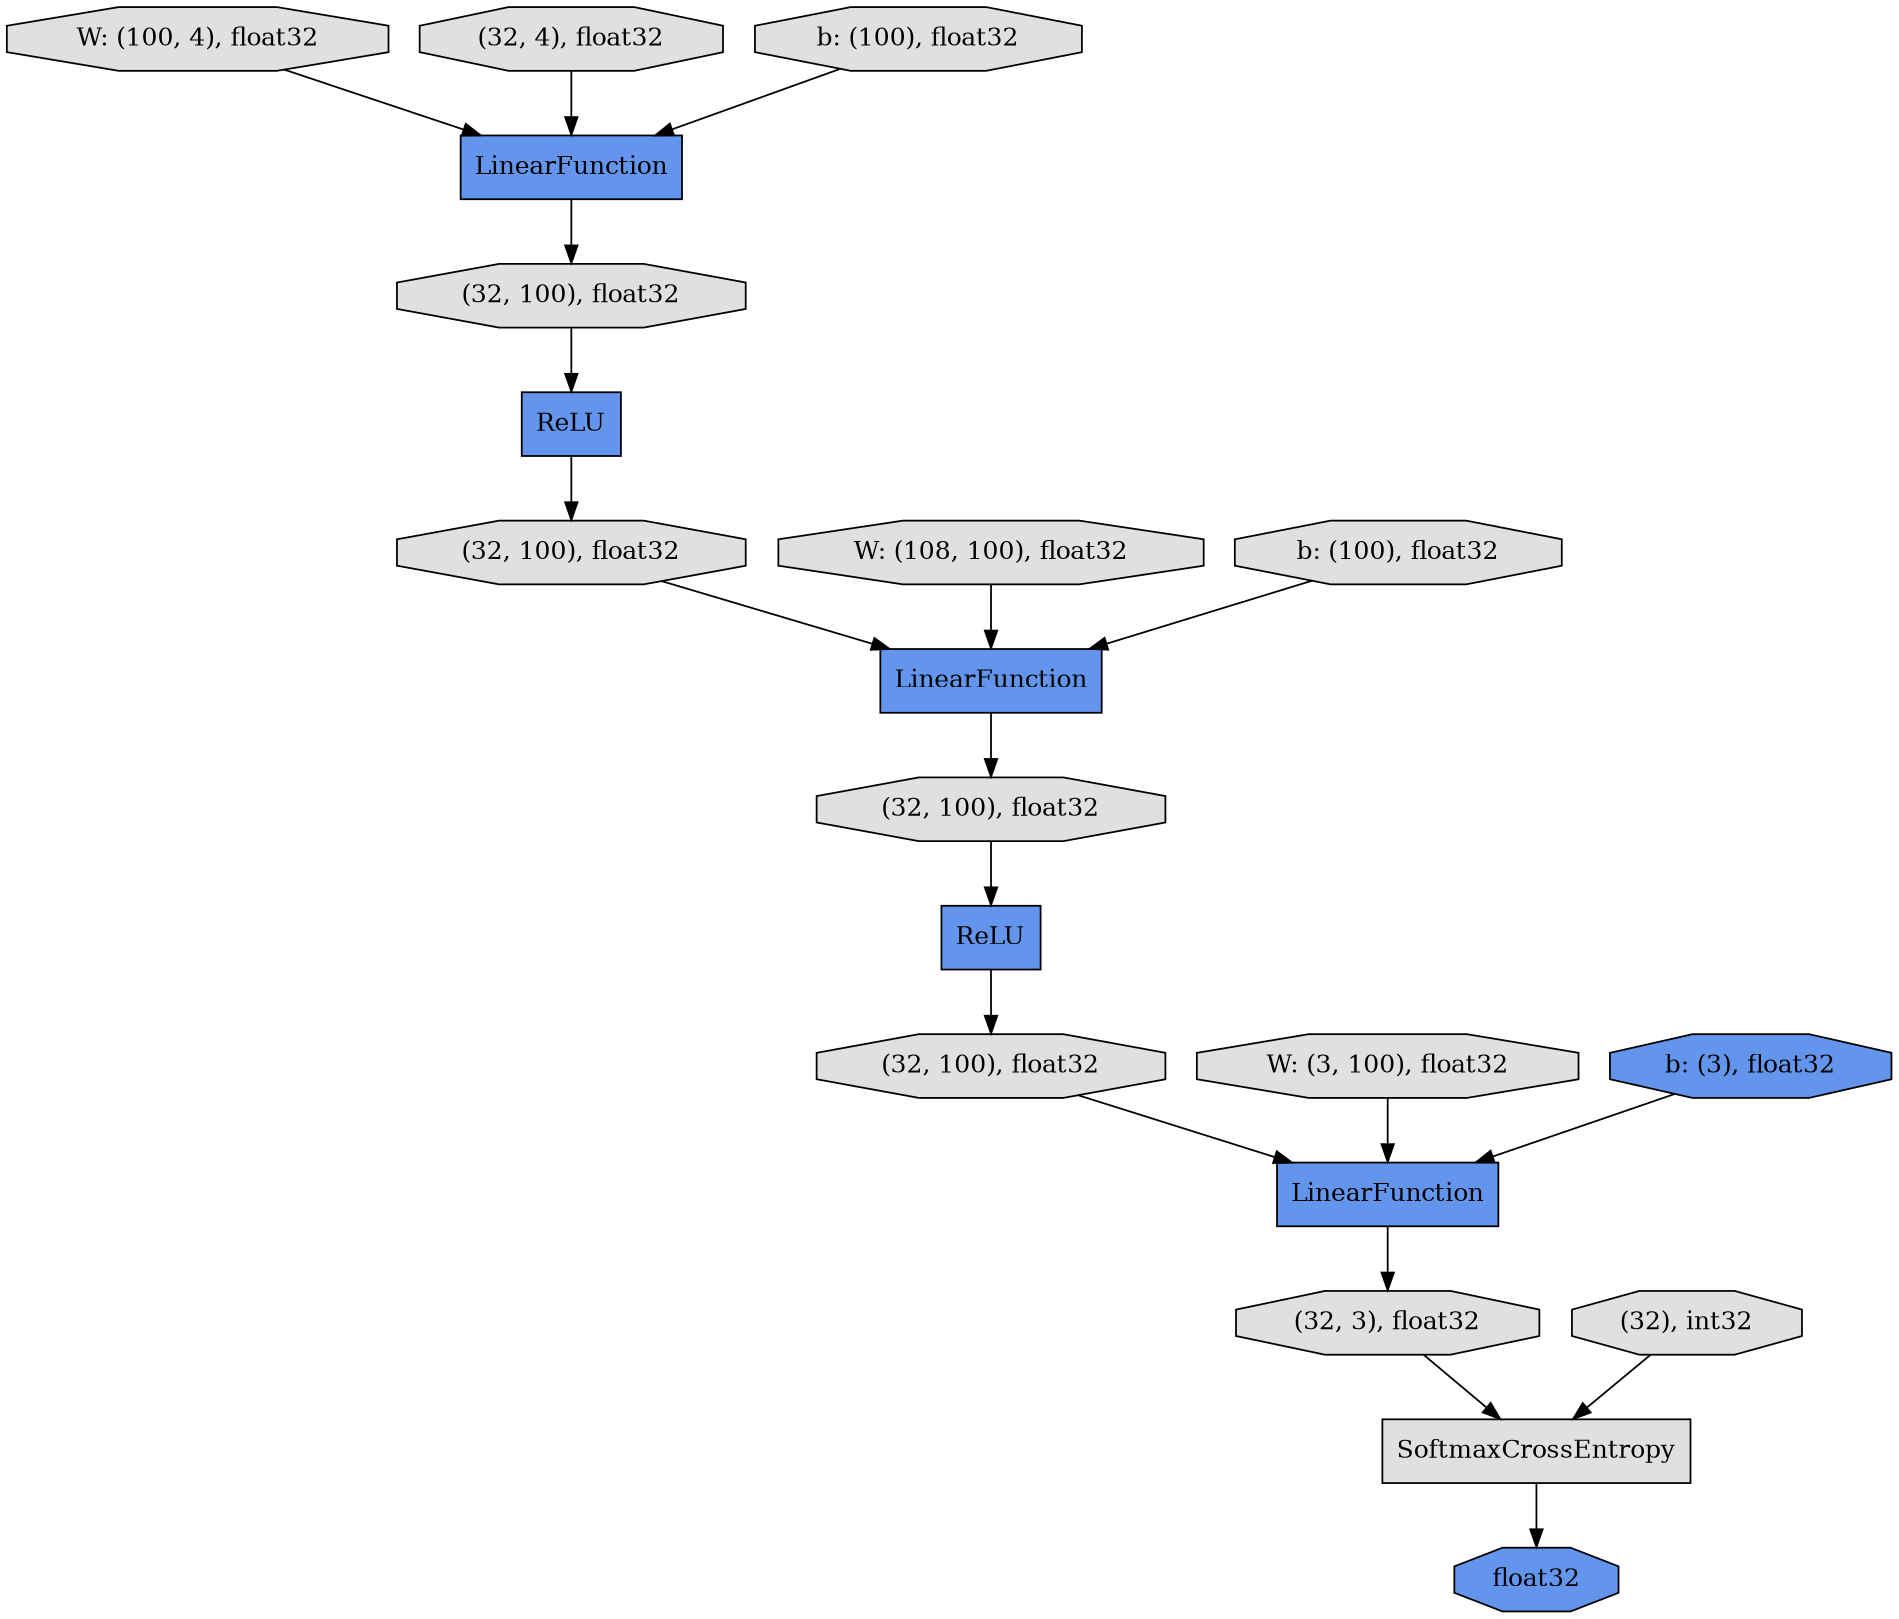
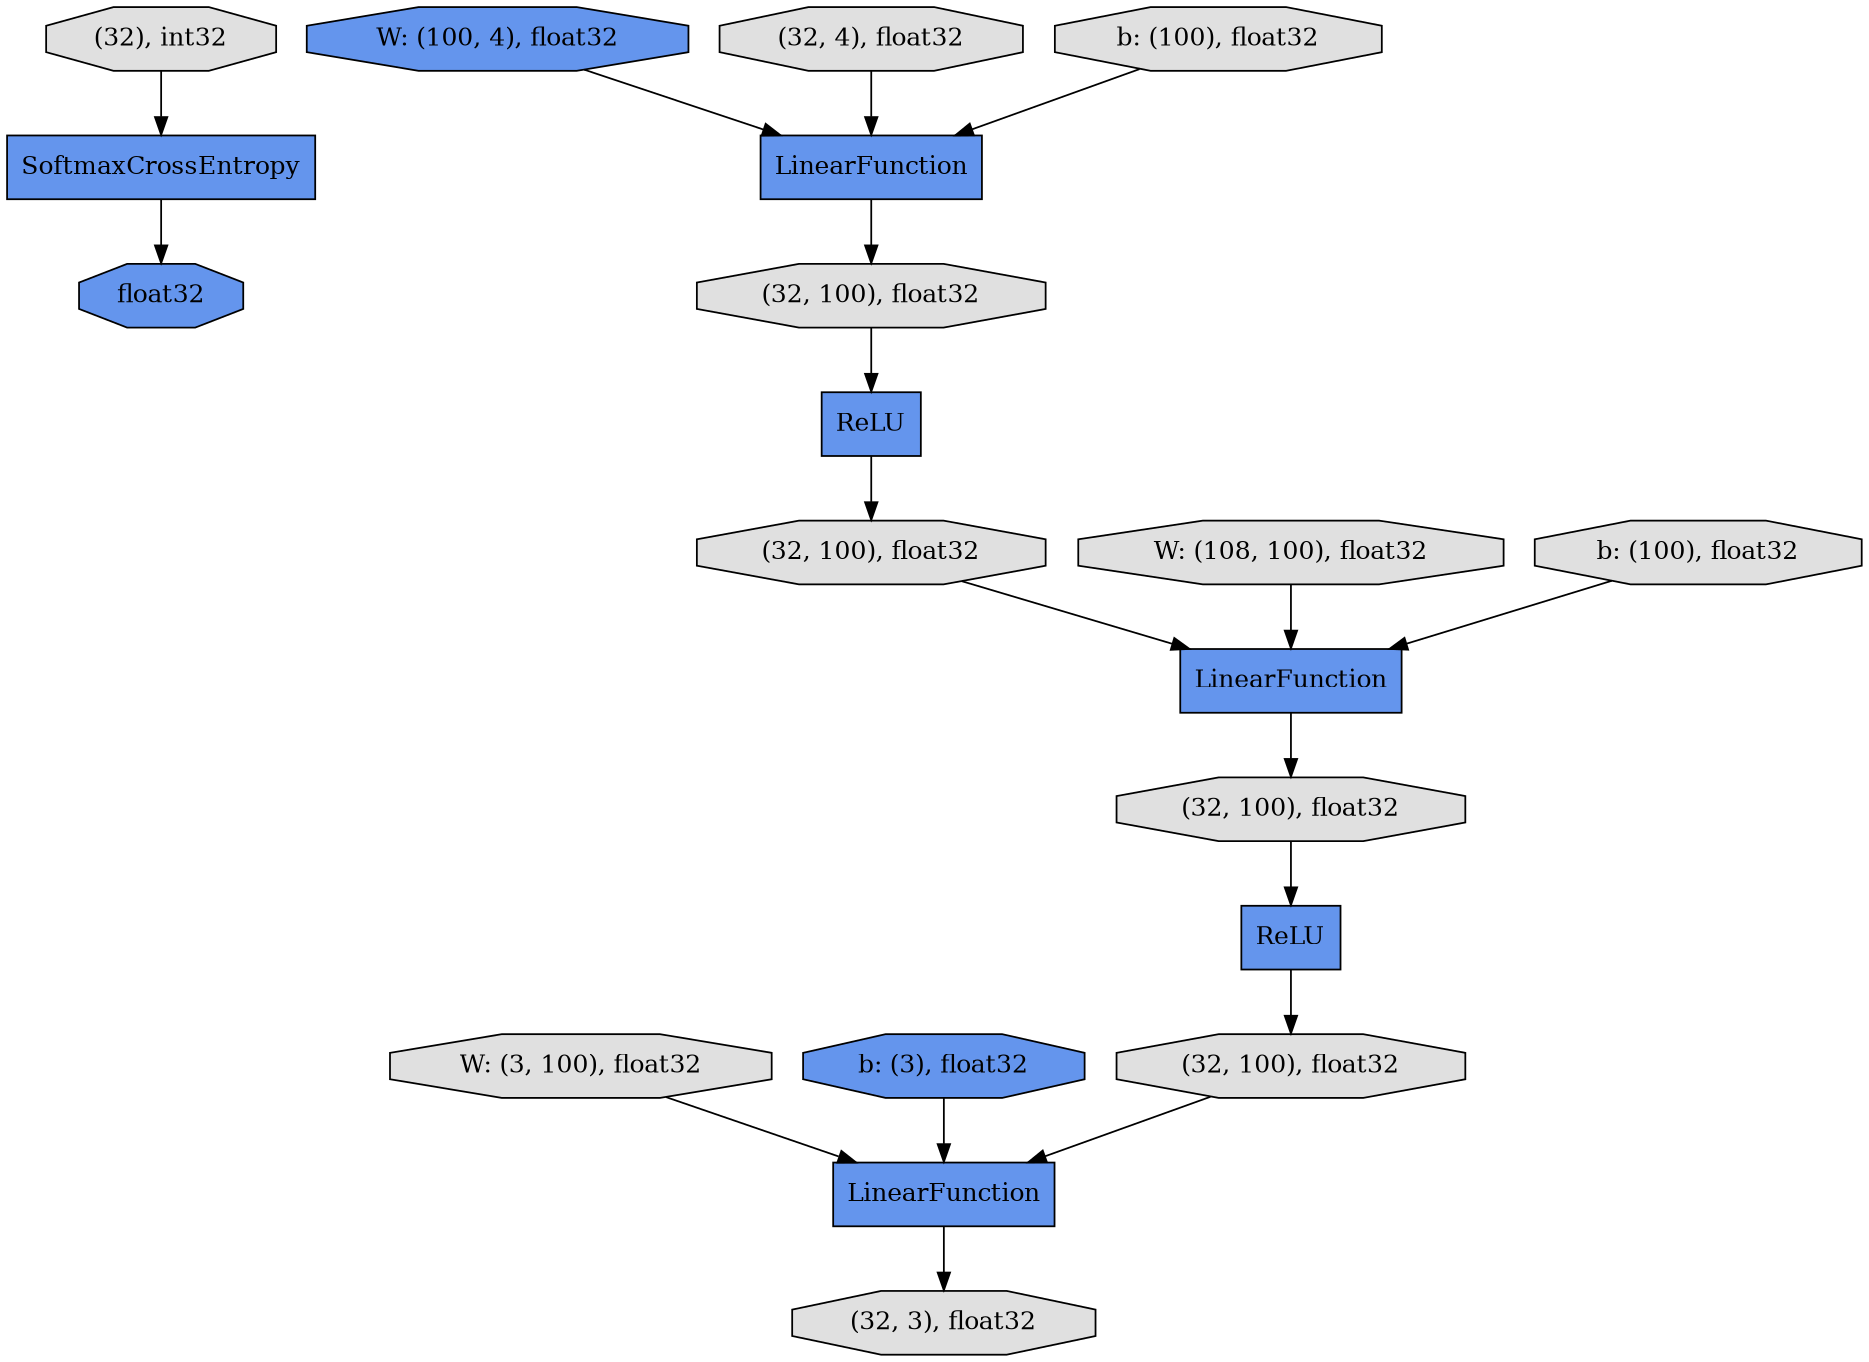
node "W: (100, 4), float32": fillcolor #e0e0e0 -> #6495ed
edge "(32, 3), float32" -> "SoftmaxCrossEntropy": removed
node "SoftmaxCrossEntropy": fillcolor #e0e0e0 -> #6495ed
